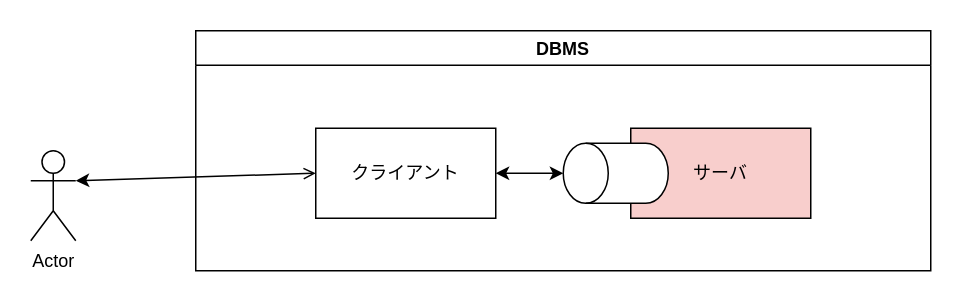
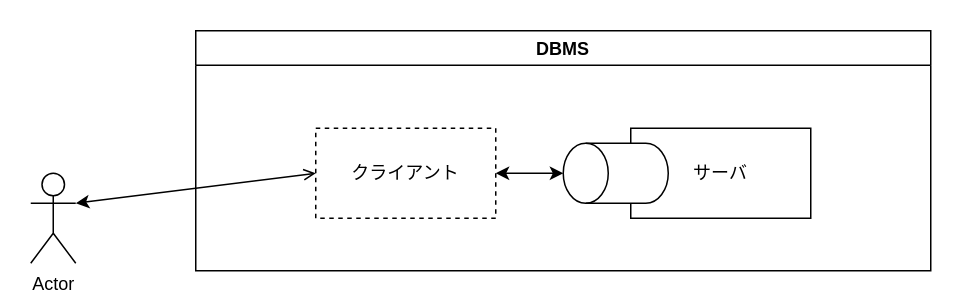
node "クライアント": style solid -> dashed
node "サーバ": fillcolor #f8cecc -> #ffffff
node "Actor": moved (53, 196) -> (53, 218)
